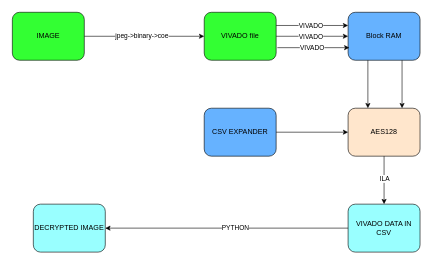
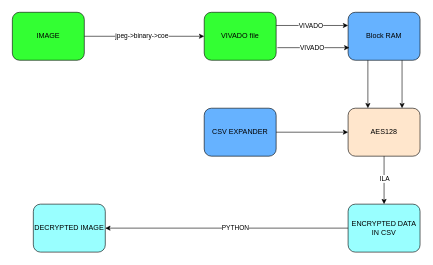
edge "VIVADO file" -> "Block RAM": removed, label "VIVADO"
node "VIVADO DATA IN CSV": label "VIVADO DATA IN CSV" -> "ENCRYPTED DATA IN CSV"
